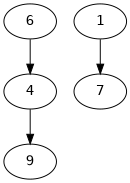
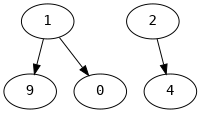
node "6": label "6" -> "2"
node "7": label "7" -> "0"
edge "4" -> "9": now "1" -> "9"
